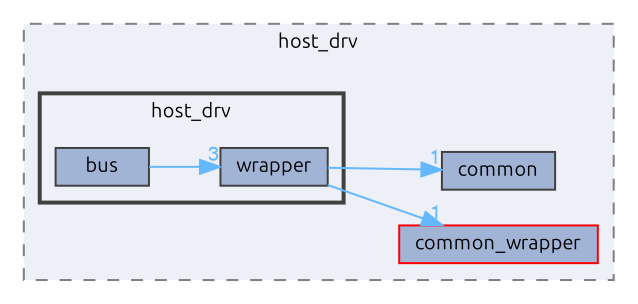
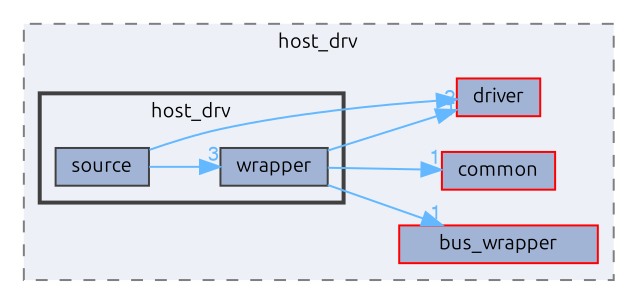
node "driver": added
node "bus": label "bus" -> "source"
node "common": color grey25 -> red
node "common_wrapper": label "common_wrapper" -> "bus_wrapper"
